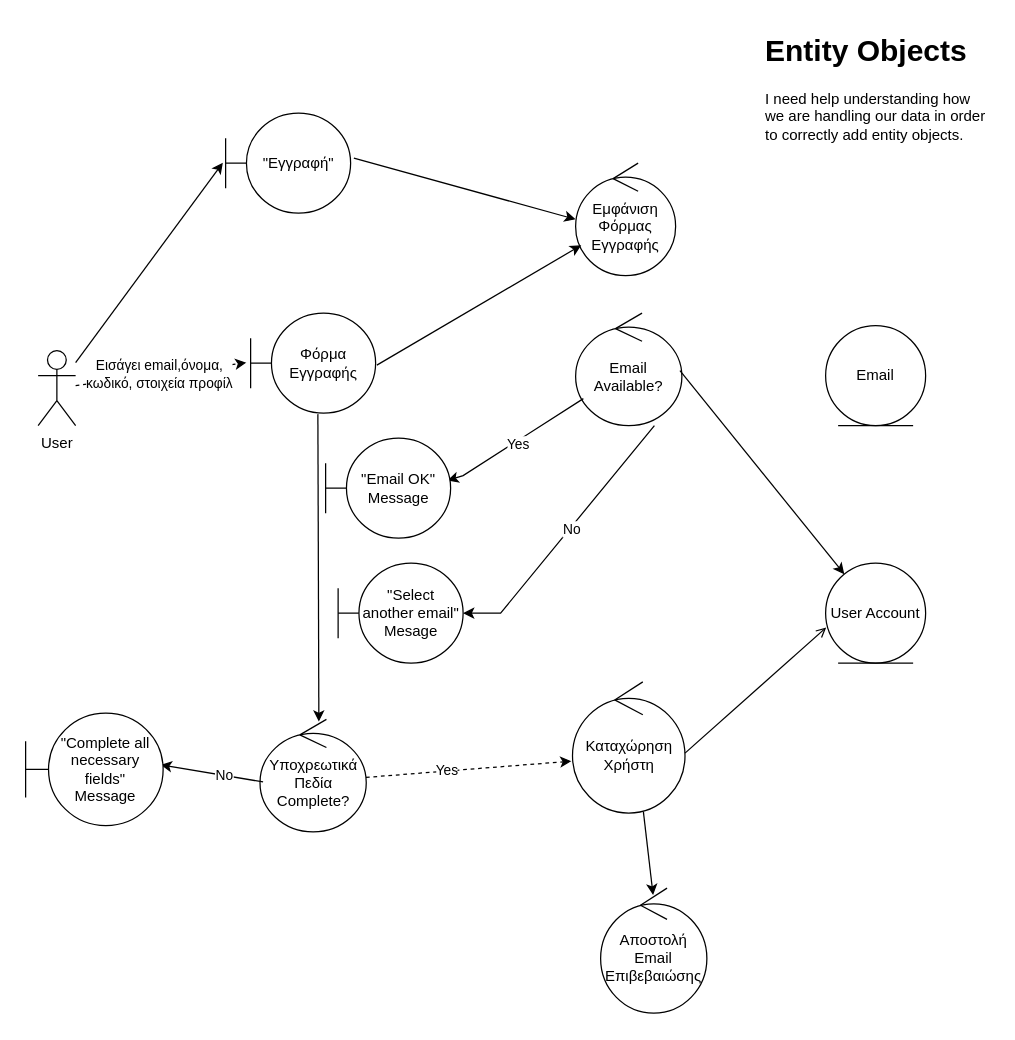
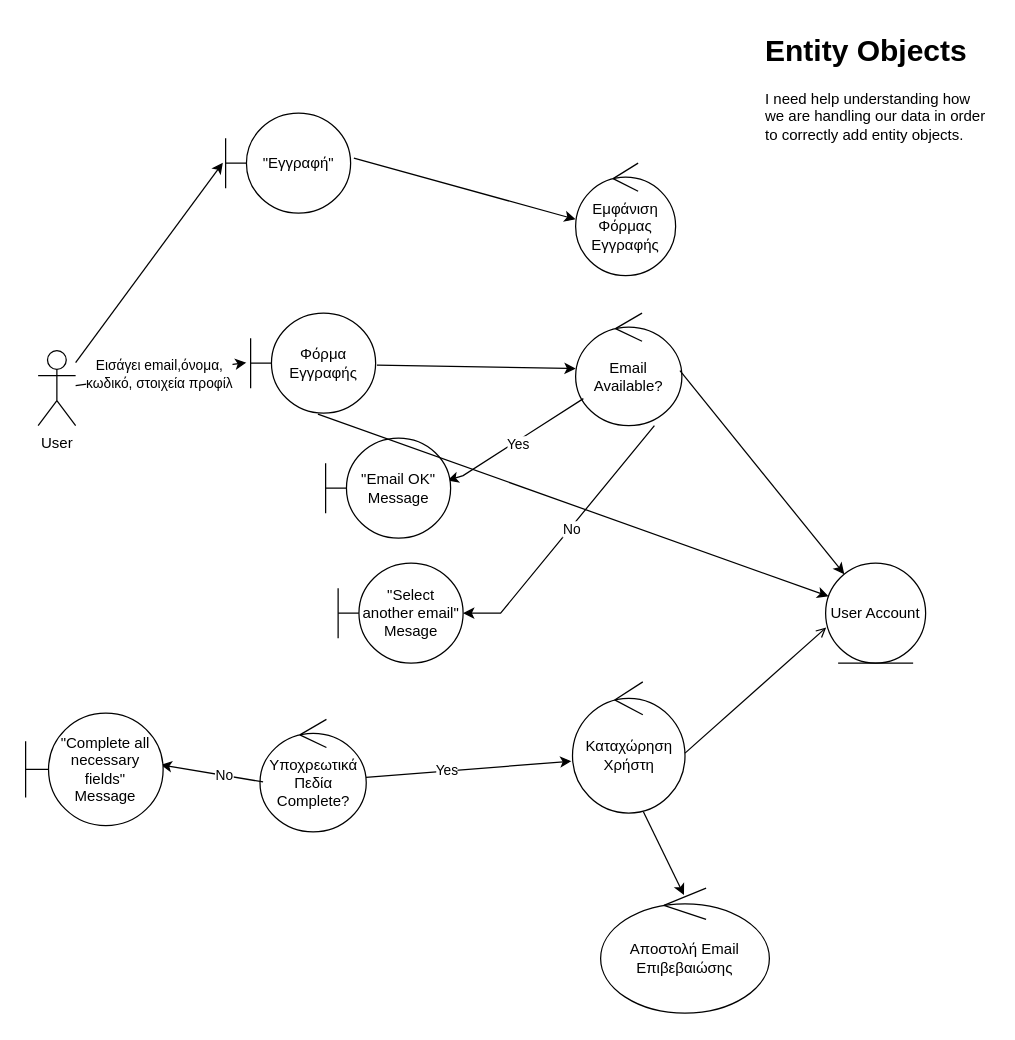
edge "Φόρμα Εγγραφής" -> "Εμφάνιση Φόρμας Εγγραφής": now "Φόρμα Εγγραφής" -> "Email Available?"
node "Email": removed
edge "User" -> "Φόρμα Εγγραφής": style dashed -> solid
edge "Φόρμα Εγγραφής" -> "Yποχρεωτικά Πεδία Complete?": now "Φόρμα Εγγραφής" -> "User Account"
edge "Yποχρεωτικά Πεδία Complete?" -> "Καταχώρηση Χρήστη": style dashed -> solid
node "Αποστολή Email Επιβεβαιώσης": size 106x125 -> 169x125
